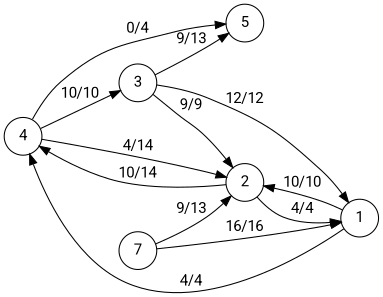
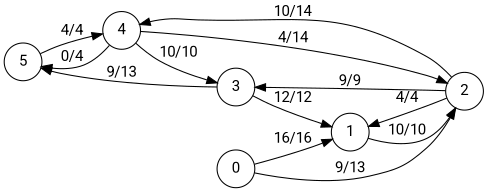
edge "3" -> "2": reversed
node "7": label "7" -> "0"
edge "1" -> "4": now "5" -> "4"
